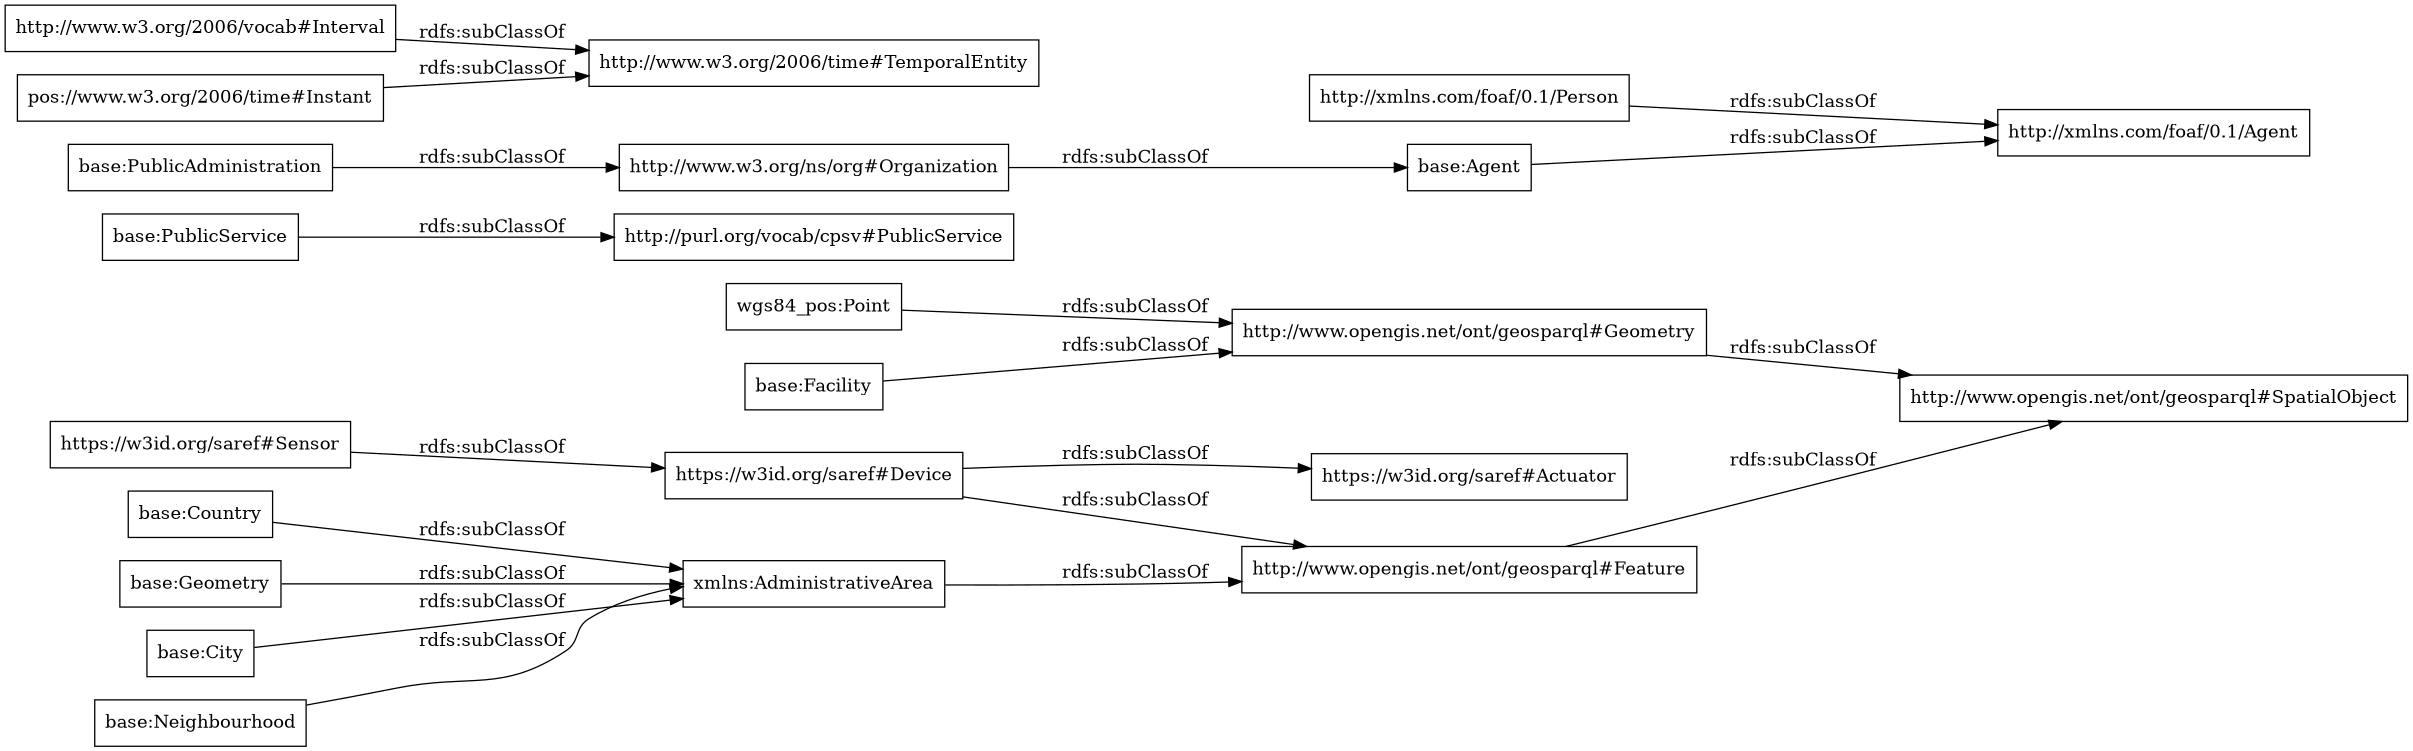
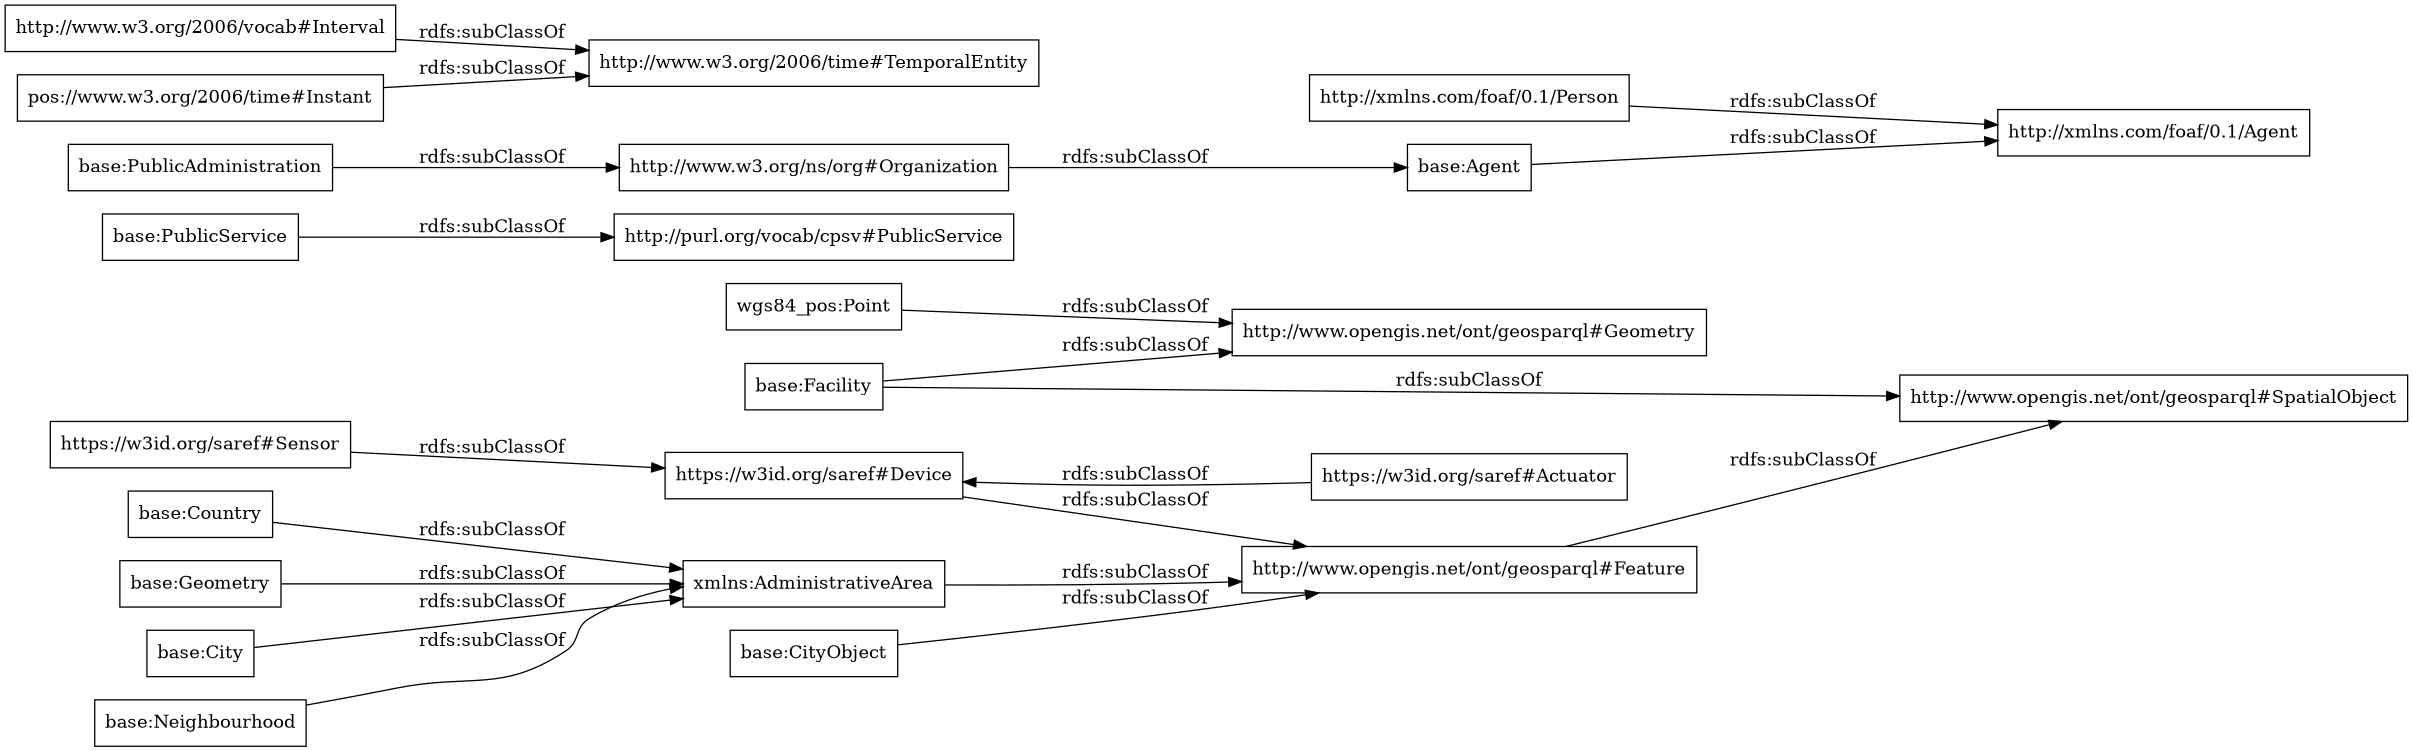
edge "http://www.opengis.net/ont/geosparql#Geometry" -> "http://www.opengis.net/ont/geosparql#SpatialObject": now "base:Facility" -> "http://www.opengis.net/ont/geosparql#SpatialObject"
edge "https://w3id.org/saref#Device" -> "https://w3id.org/saref#Actuator": reversed
node "base:CityObject": added
